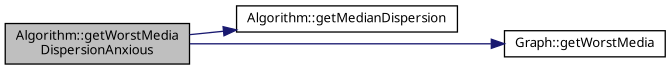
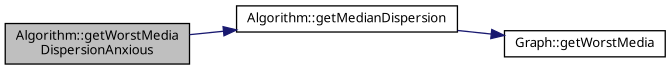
edge "Algorithm::getWorstMedia DispersionAnxious" -> "Graph::getWorstMedia": now "Algorithm::getMedianDispersion" -> "Graph::getWorstMedia"
